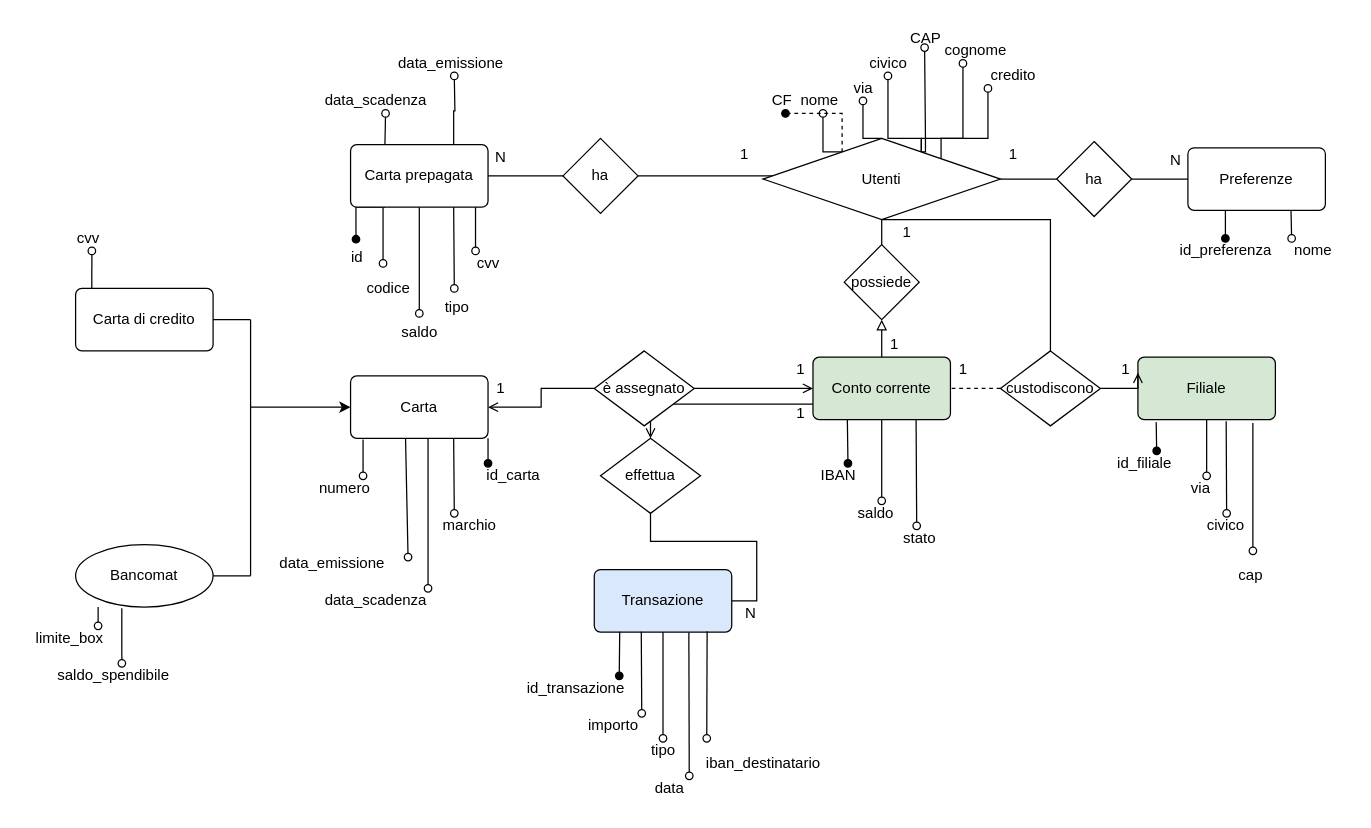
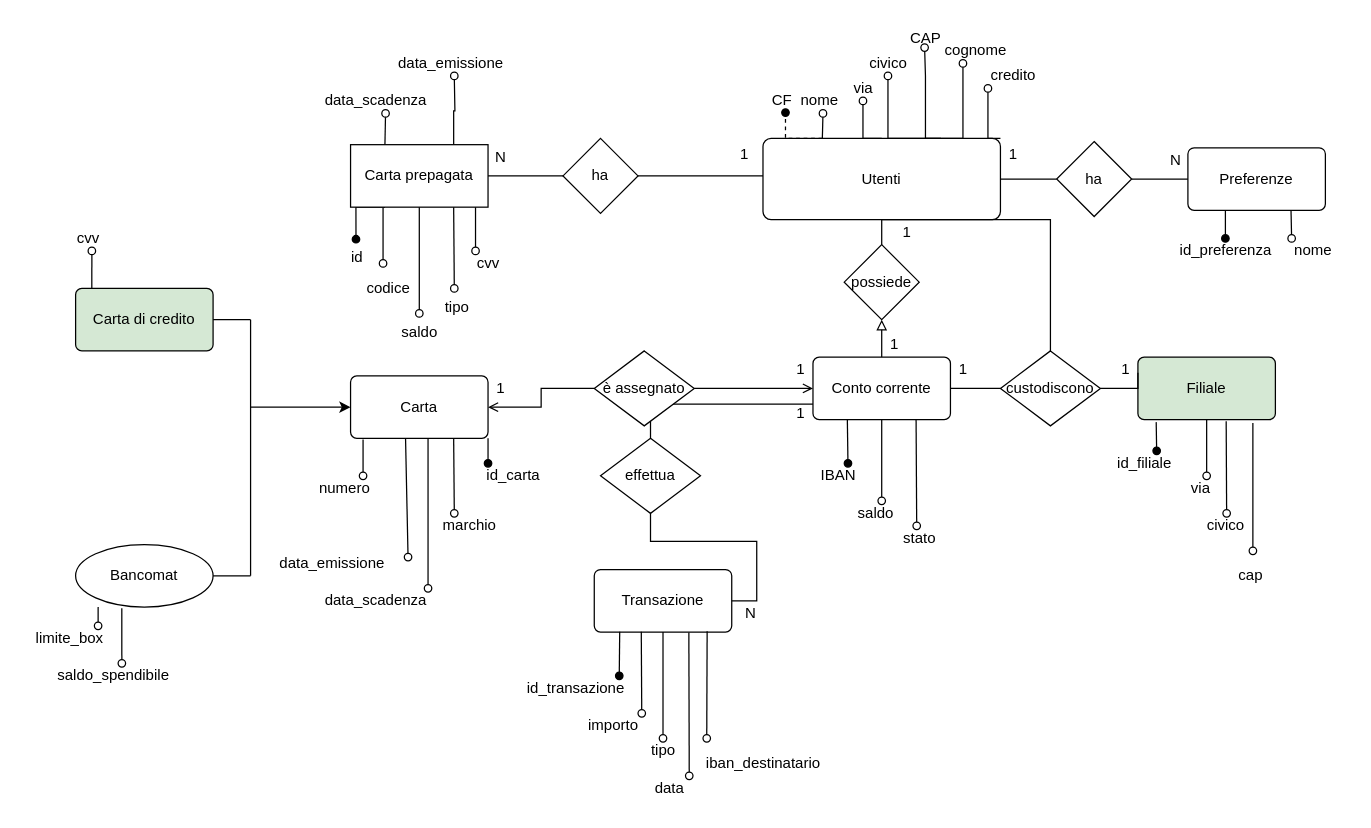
node "Carta prepagata": shape rounded rectangle -> rectangle
node "Utenti": shape diamond -> rounded rectangle
node "Carta di credito": fillcolor #ffffff -> #d5e8d4
edge "custodiscono" -> "Filiale": arrowhead open -> none
node "Conto corrente": fillcolor #d5e8d4 -> #ffffff
edge "Conto corrente" -- "custodiscono": style dashed -> solid
edge "Conto corrente" -> "effettua": arrowhead open -> none
node "Transazione": fillcolor #dae8fc -> #ffffff
